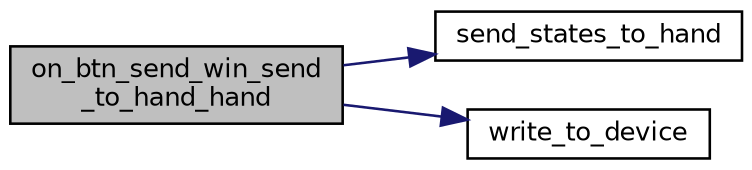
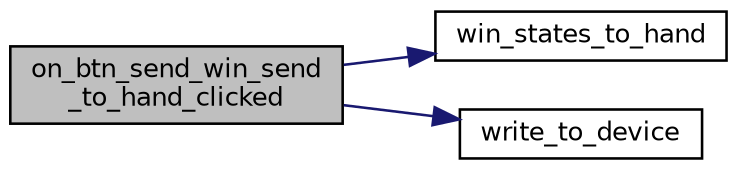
node "send_states_to_hand": label "send_states_to_hand" -> "win_states_to_hand"
node "on_btn_send_win_send _to_hand_hand": label "on_btn_send_win_send _to_hand_hand" -> "on_btn_send_win_send _to_hand_clicked"
